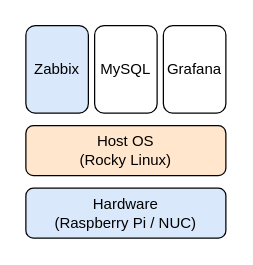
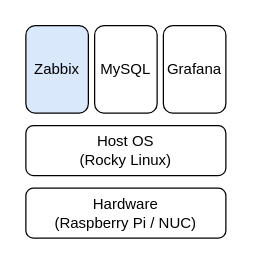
node "Host OS (Rocky Linux)": fillcolor #ffe6cc -> #ffffff
node "Hardware (Raspberry Pi / NUC)": fillcolor #dae8fc -> #ffffff
